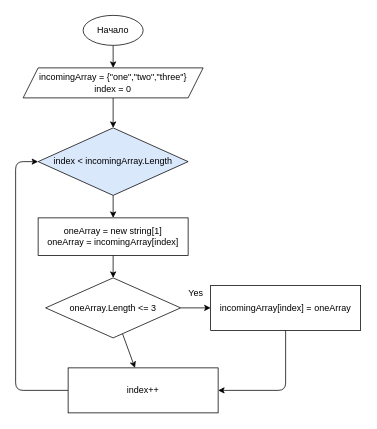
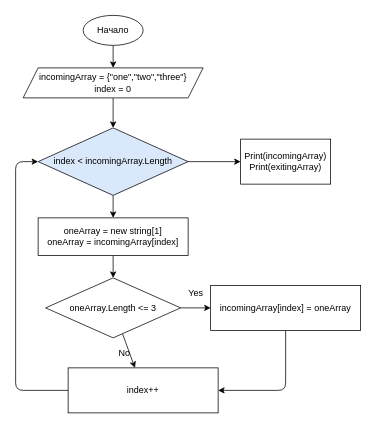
edge "index < incomingArray.Length" -> "Print(incomingArray) Print(exitingArray)": added
node "Print(incomingArray) Print(exitingArray)": added
node "No": added
